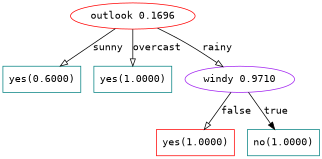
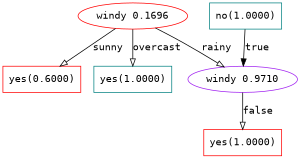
node "outlook 0.1696": label "outlook 0.1696" -> "windy 0.1696"
node "yes(0.6000)": color teal -> red
edge "windy 0.9710" -> "no(1.0000)": reversed
